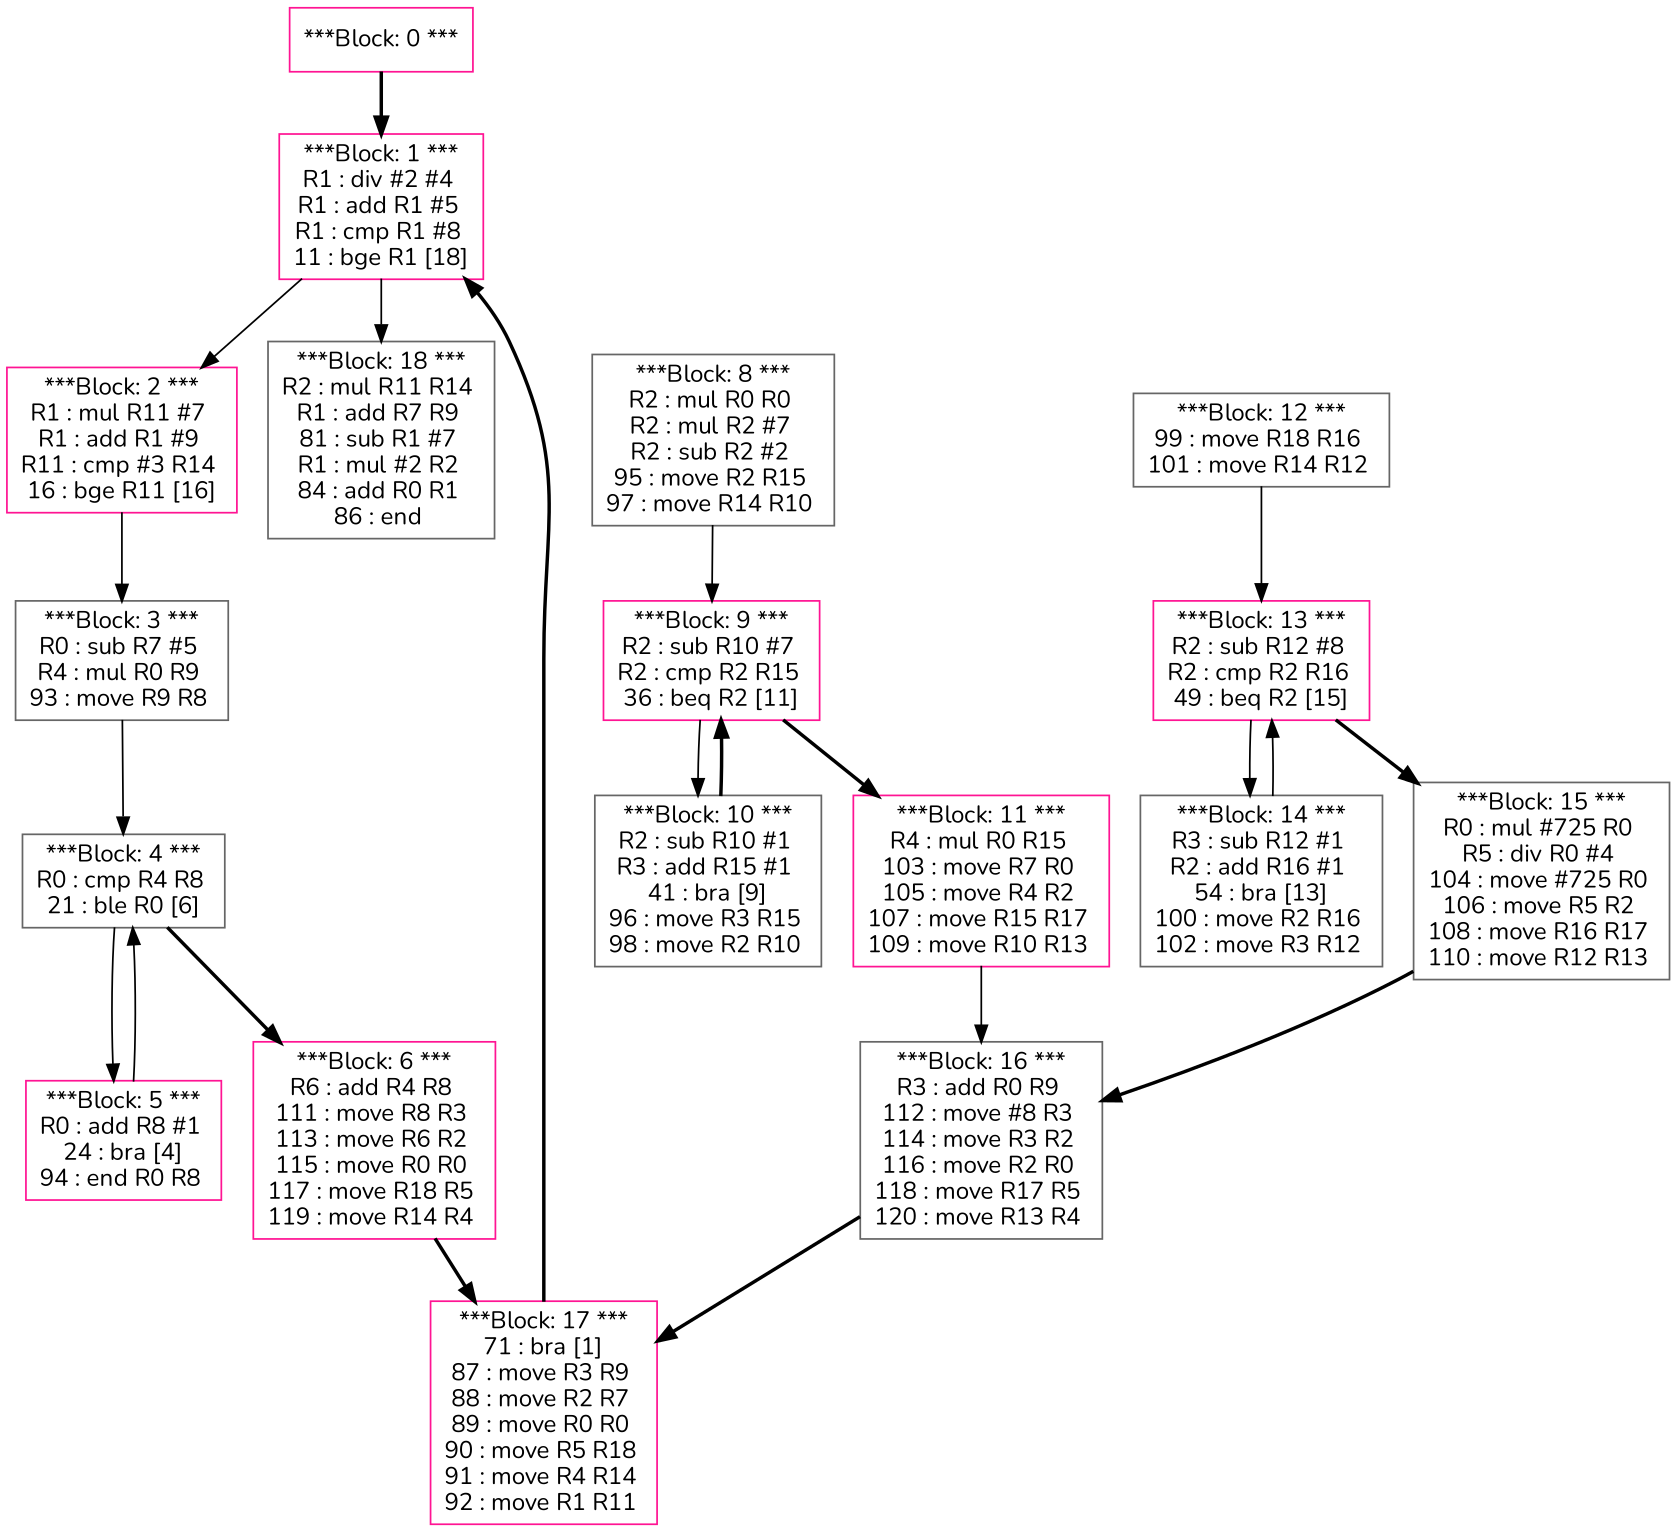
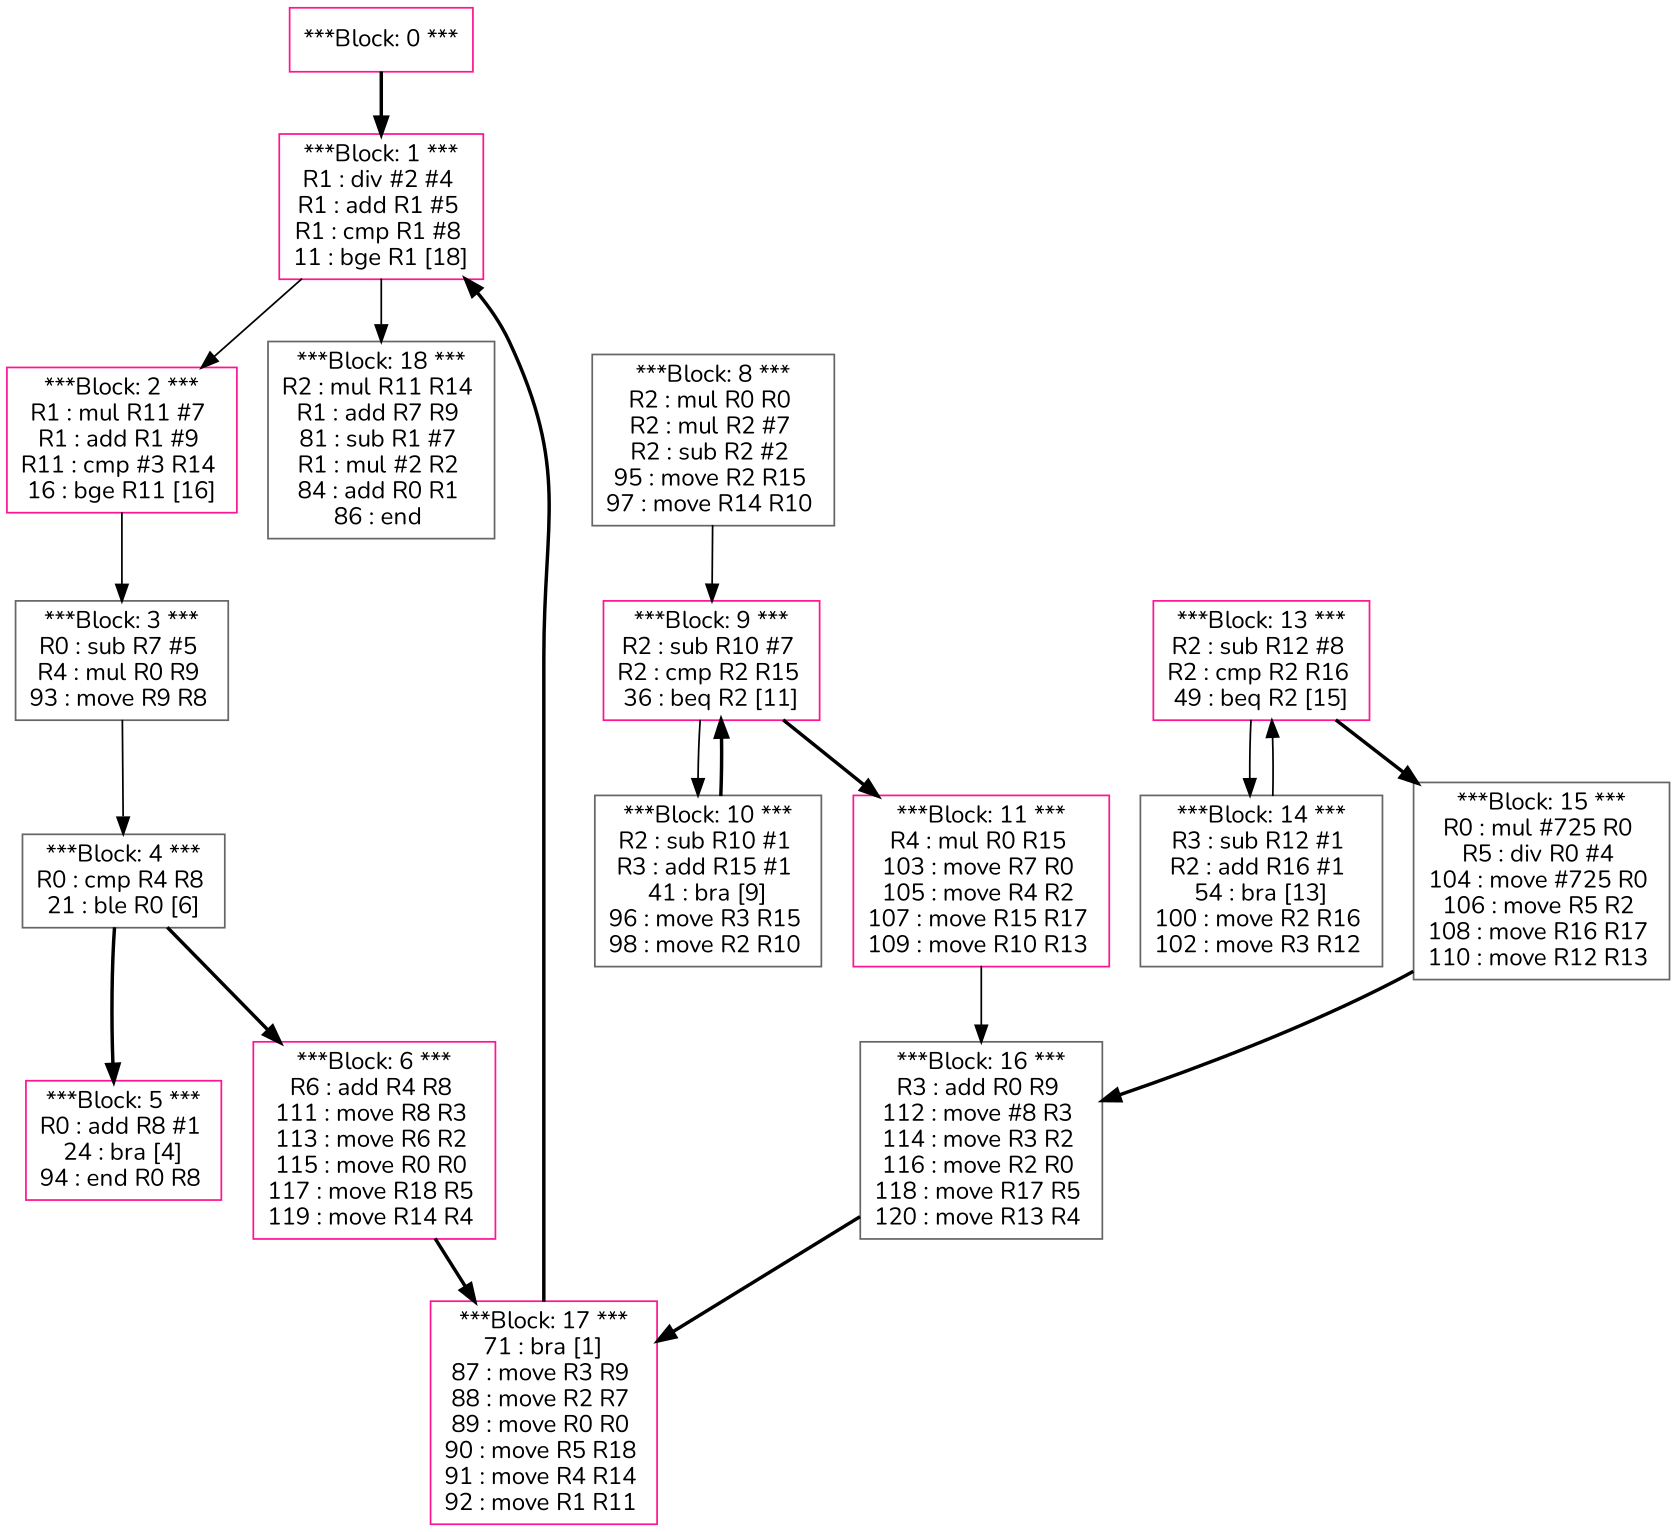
node "***Block: 12 *** 99 : move R18 R16 101 : move R14 R12": removed
edge "***Block: 4 *** R0 : cmp R4 R8 21 : ble R0 [6]" -> "***Block: 5 *** R0 : add R8 #1 24 : bra [4] 94 : end R0 R8": style solid -> bold
edge "***Block: 5 *** R0 : add R8 #1 24 : bra [4] 94 : end R0 R8" -> "***Block: 4 *** R0 : cmp R4 R8 21 : ble R0 [6]": removed
